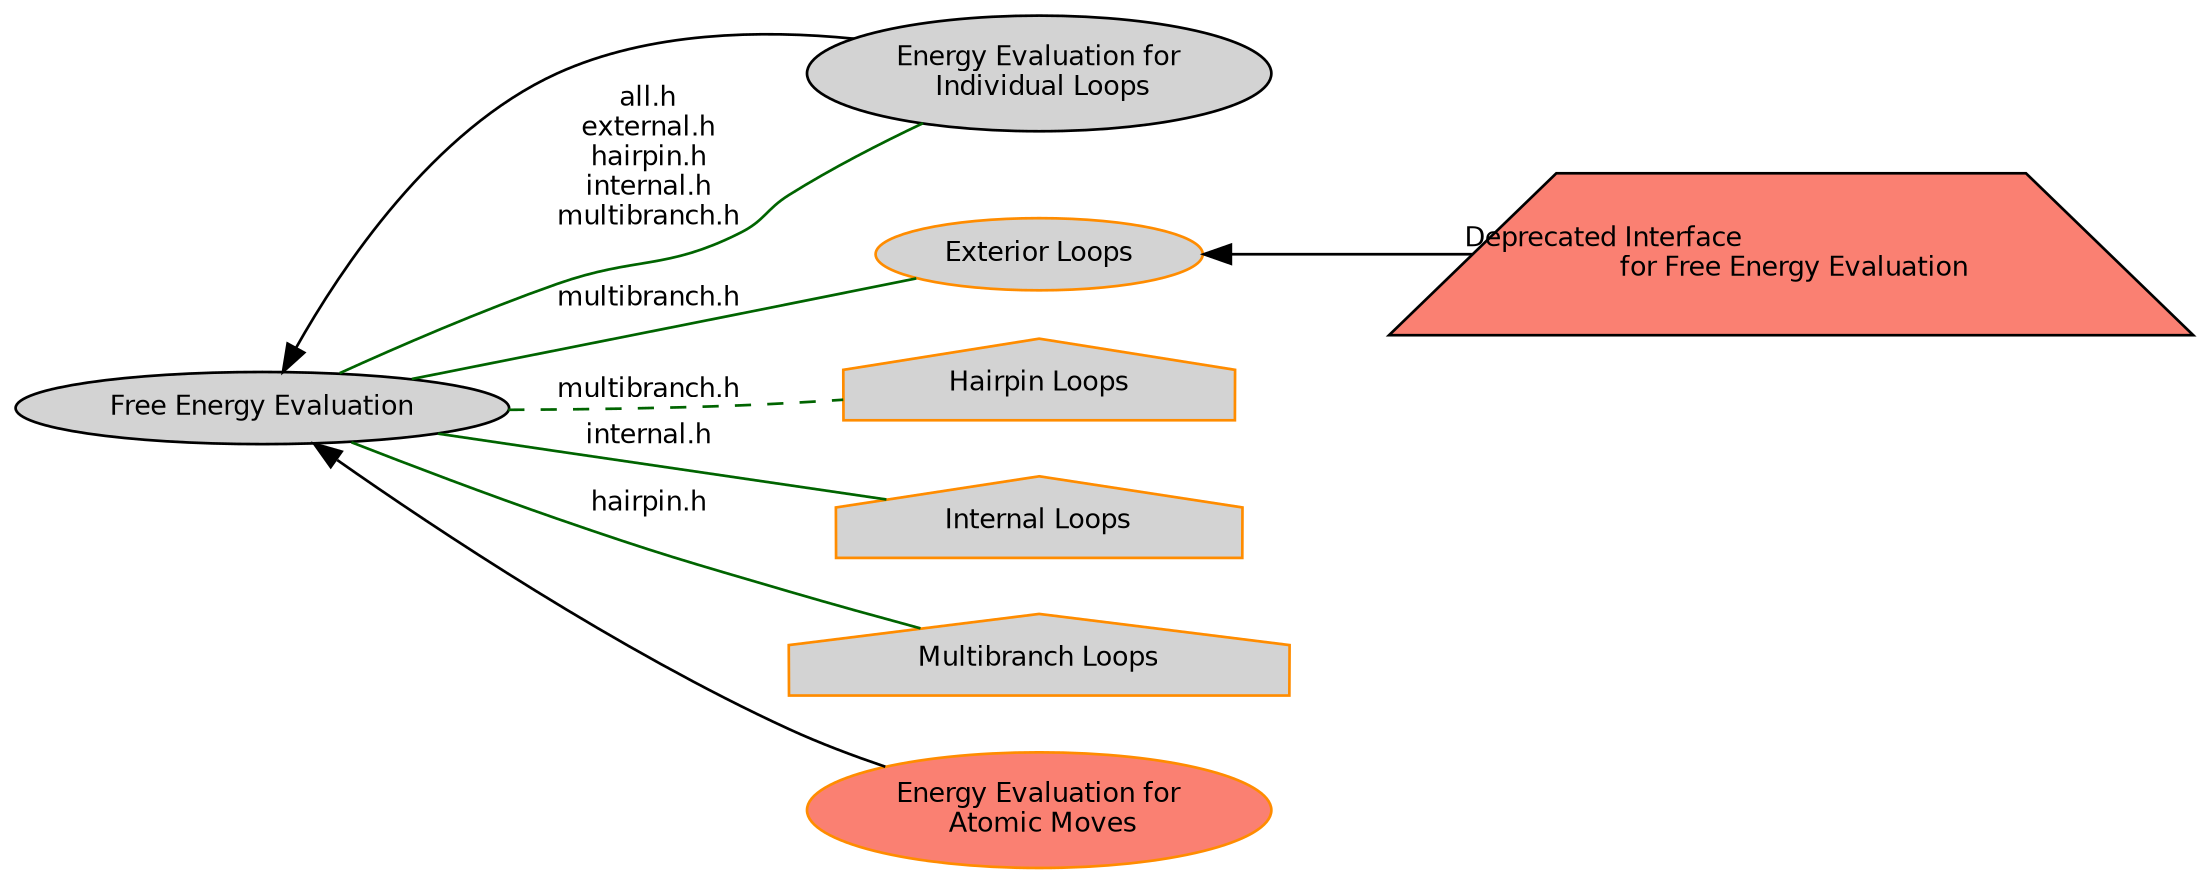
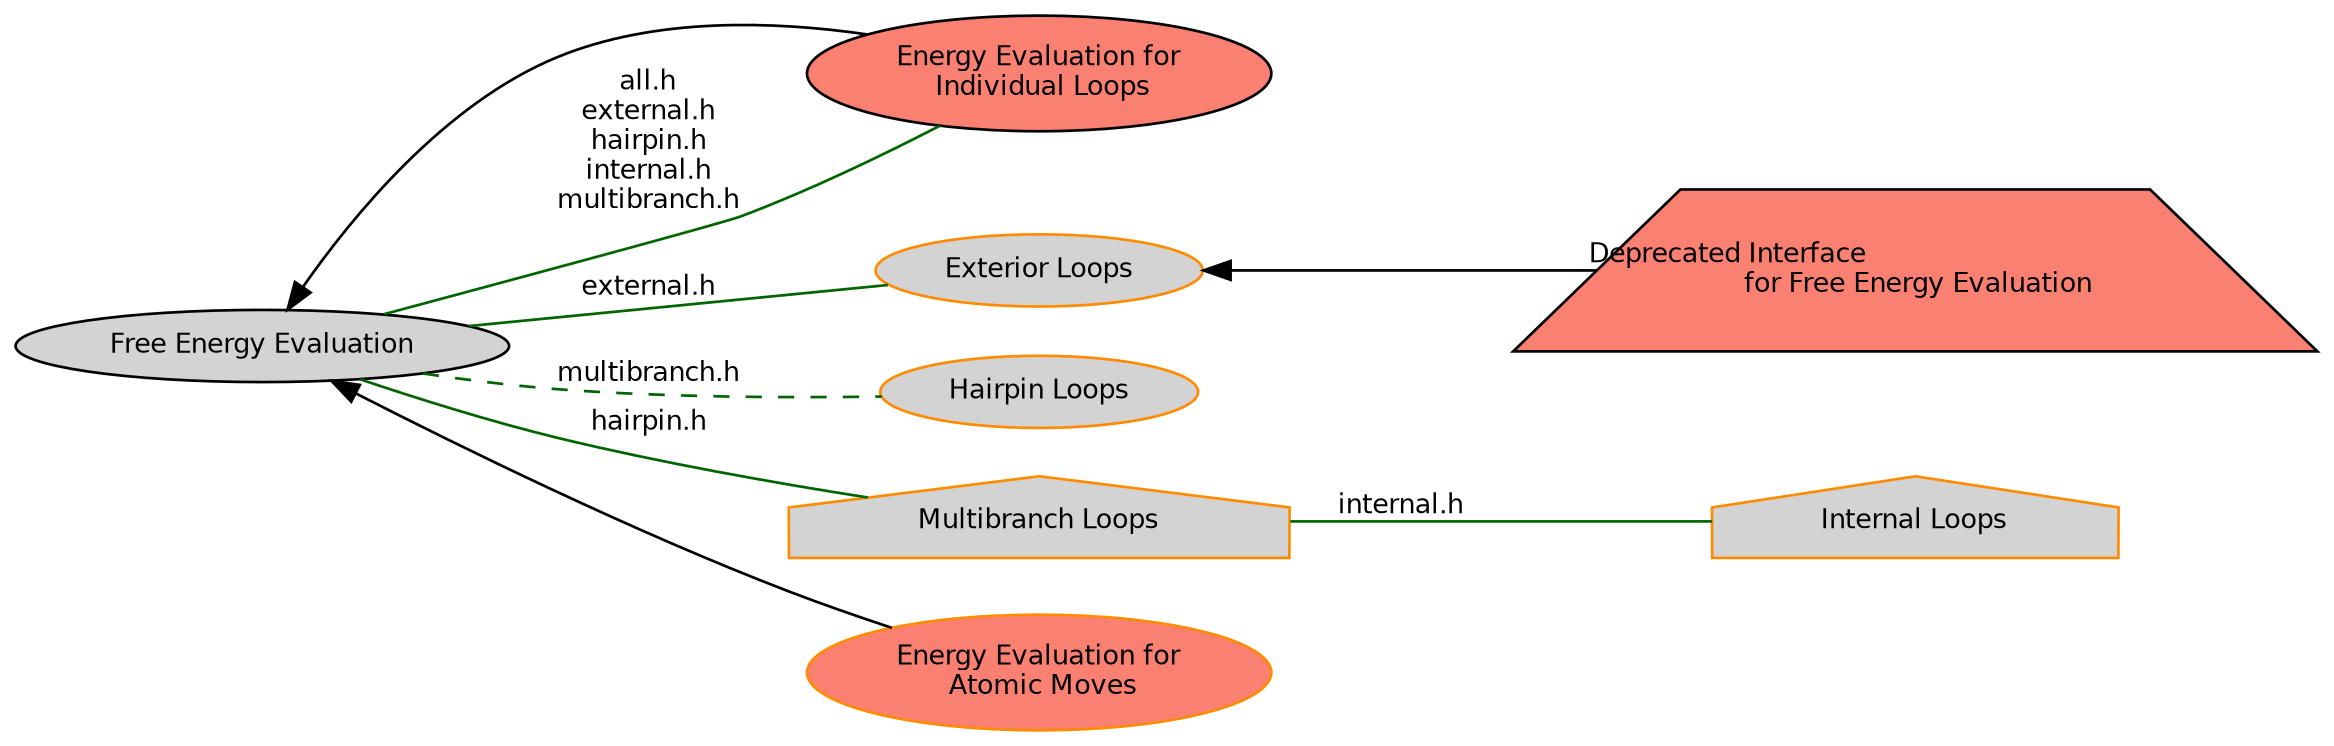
node "Energy Evaluation for Individual Loops": fillcolor lightgrey -> salmon
edge "Exterior Loops" -- "Free Energy Evaluation": label "multibranch.h" -> "external.h"
node "Hairpin Loops": shape house -> ellipse
edge "Free Energy Evaluation" -- "Internal Loops": now "Multibranch Loops" -- "Internal Loops"
